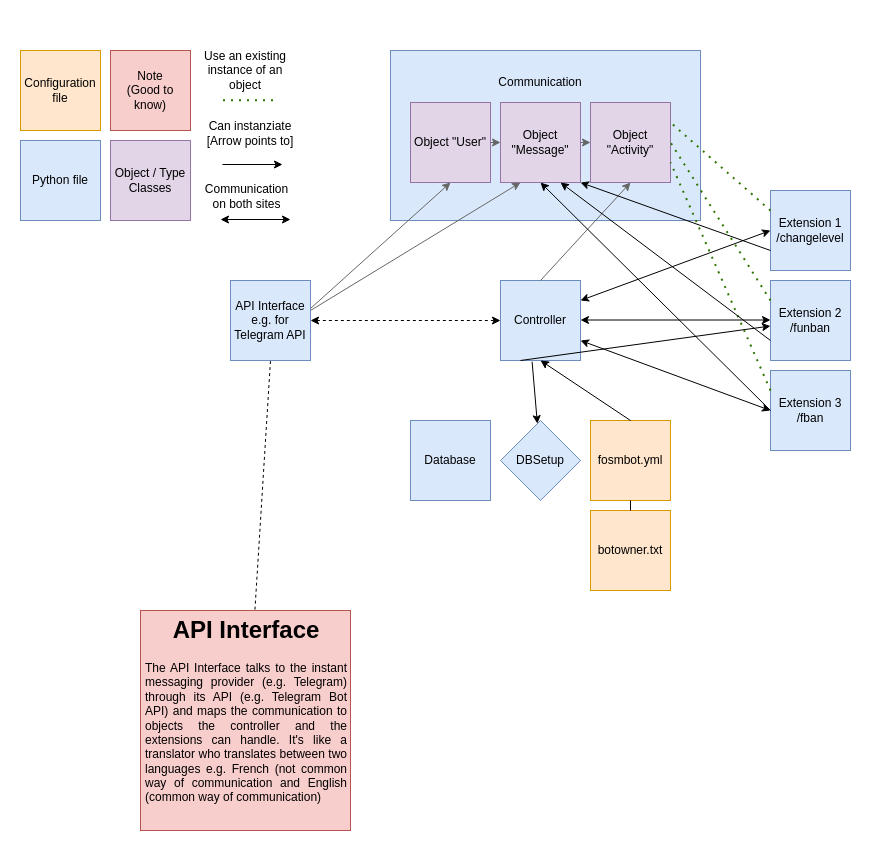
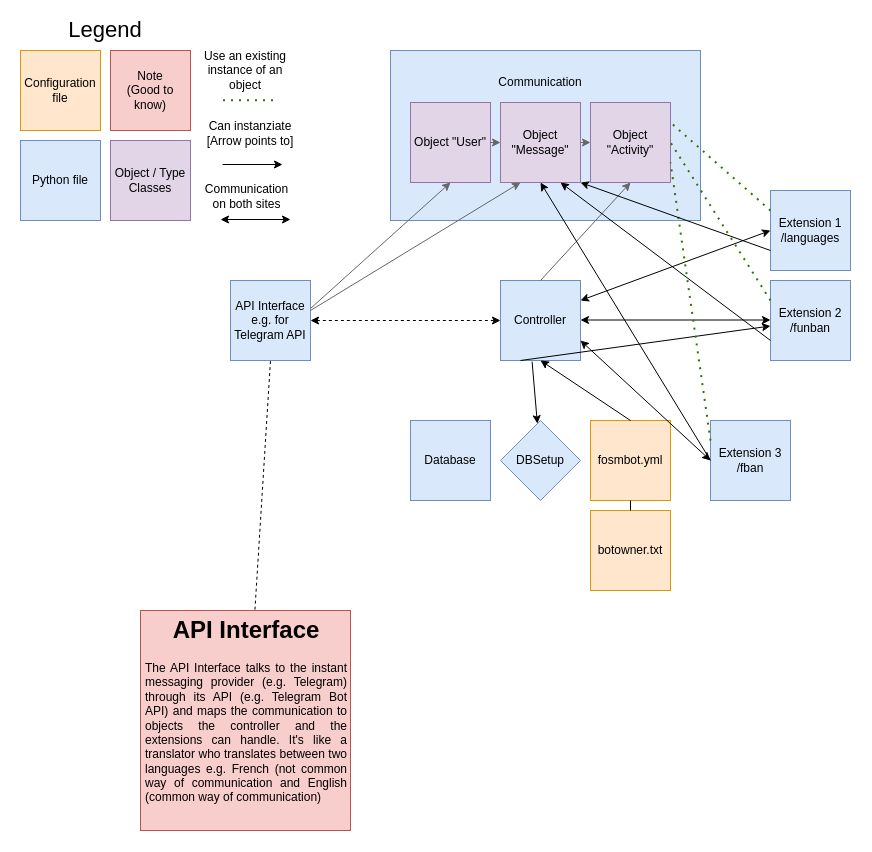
node "Legend": added
node "Extension 1 /changelevel": label "Extension 1 /changelevel" -> "Extension 1 /languages"
node "Extension 3 /fban": moved (811, 411) -> (751, 461)
